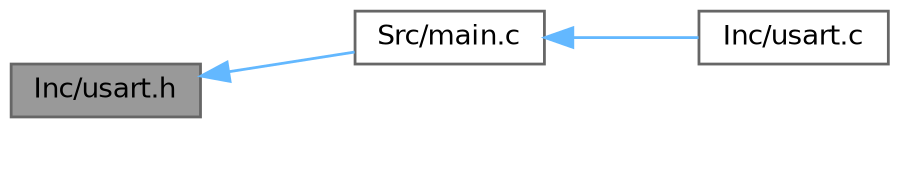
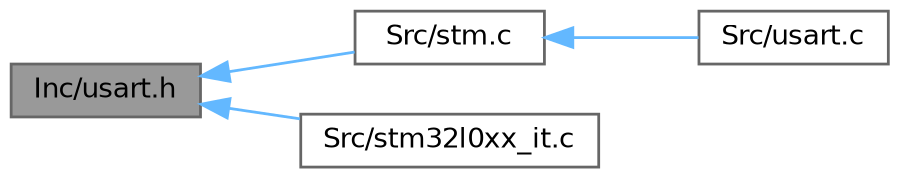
node "Src/main.c": label "Src/main.c" -> "Src/stm.c"
node "Inc/usart.c": label "Inc/usart.c" -> "Src/usart.c"
node "Src/stm32l0xx_it.c": added
